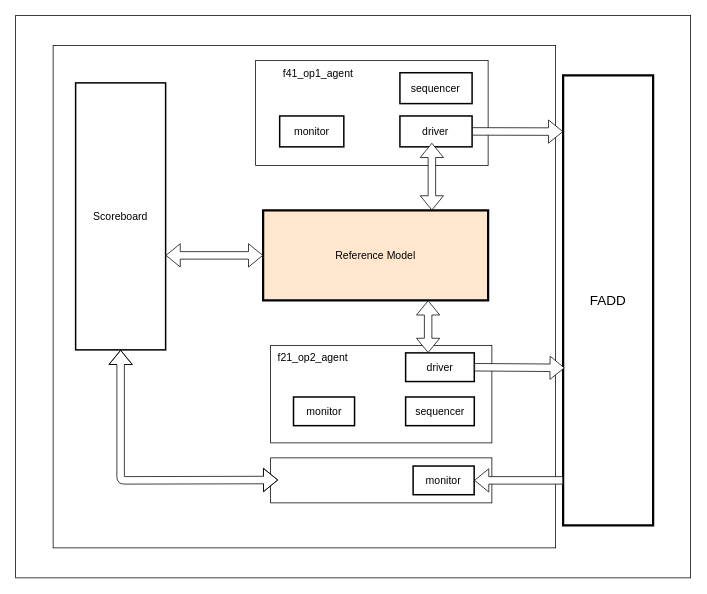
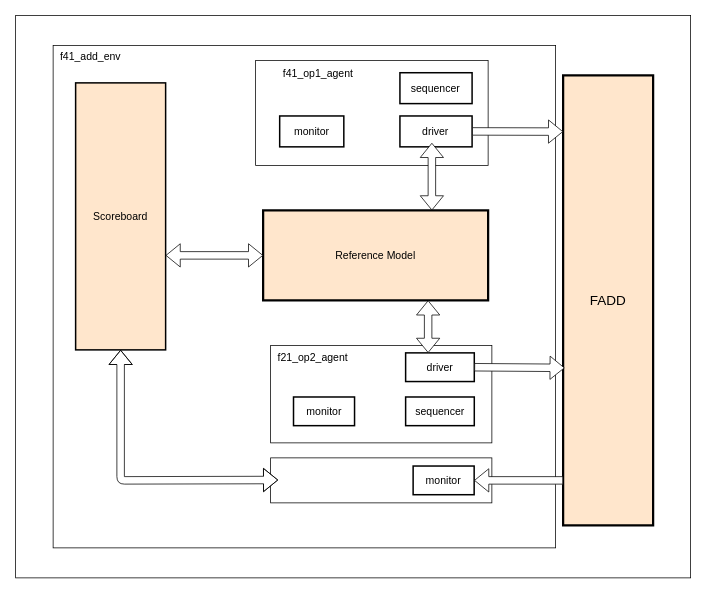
node "f41_add_env": added
node "Scoreboard": fillcolor #ffffff -> #ffe6cc
node "FADD": fillcolor #ffffff -> #ffe6cc
